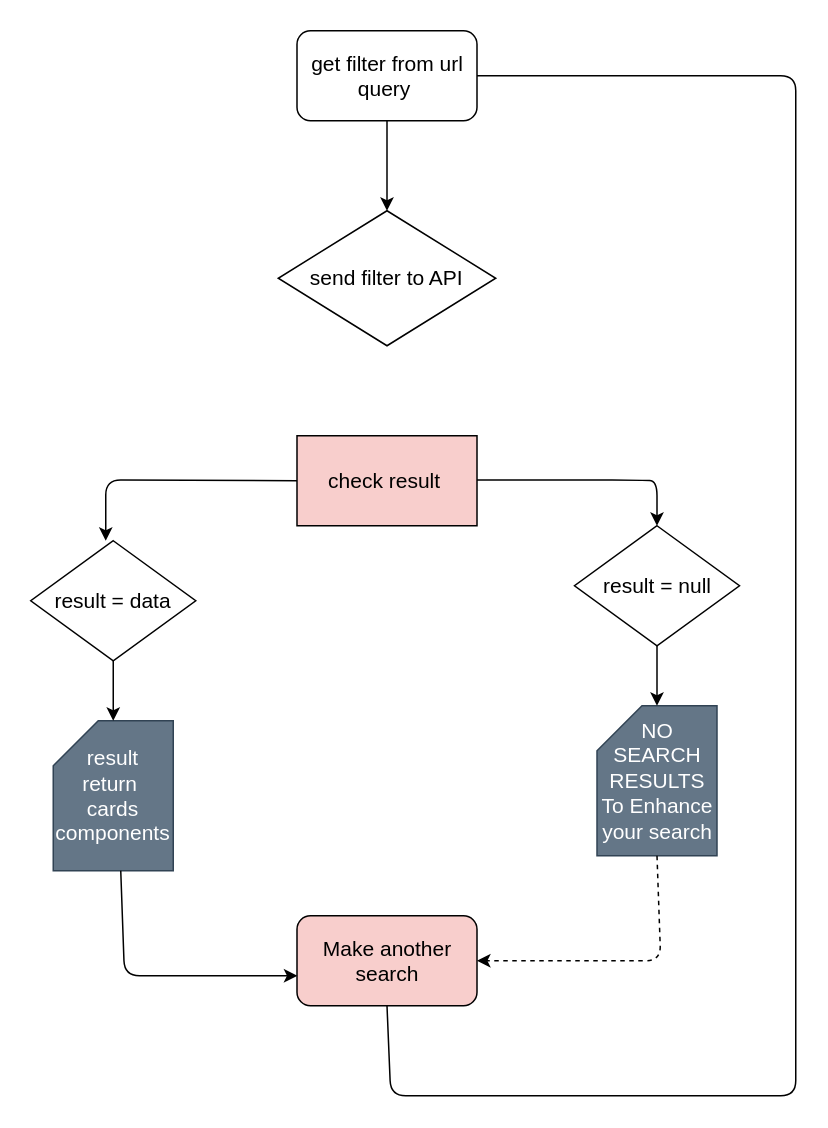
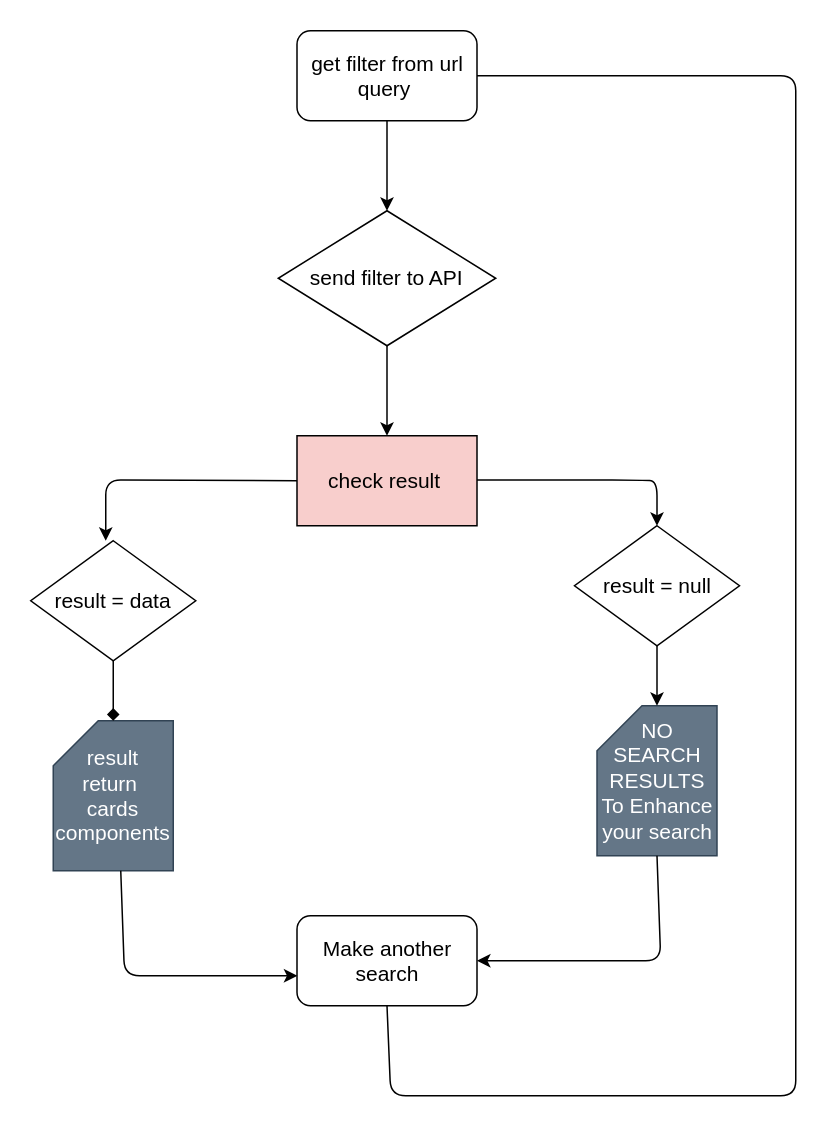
edge "send filter to API" -> "check result": added
edge "result = data" -> "result return cards components": arrowhead classic -> diamond
node "Make another search": fillcolor #f8cecc -> #ffffff
edge "NO SEARCH RESULTS To Enhance your search" -> "Make another search": style dashed -> solid
